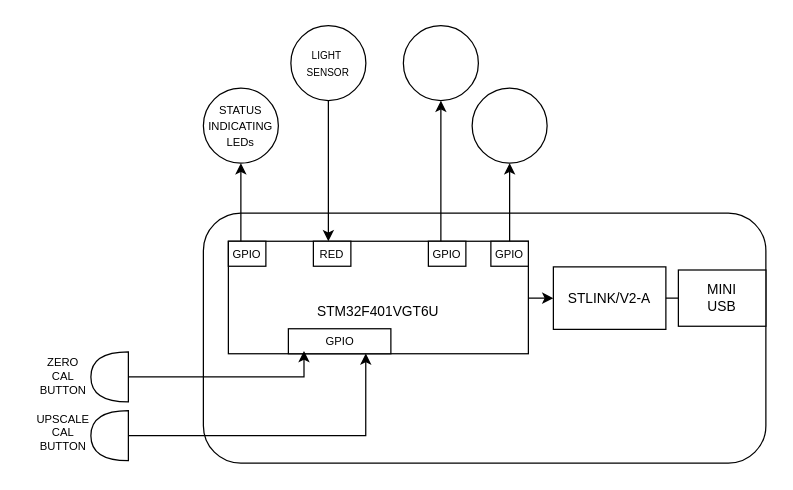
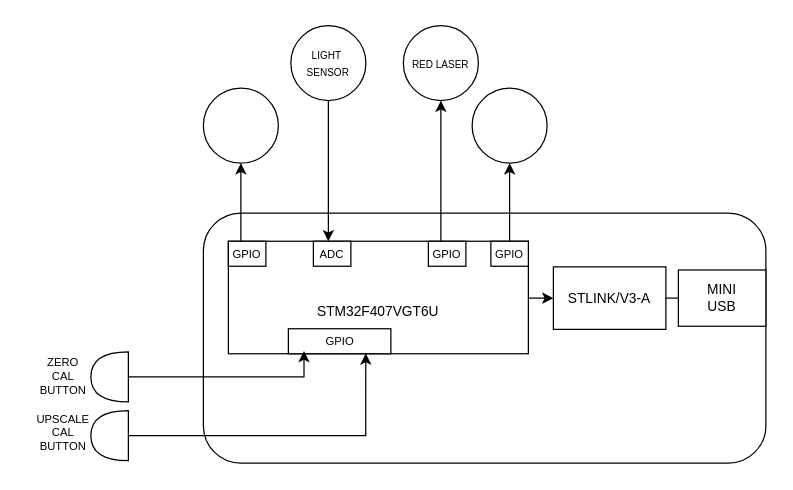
node "RED LASER": added
node "STATUS INDICATING LEDs": removed
node "RED": label "RED" -> "ADC"
node "STLINK/V2-A": label "STLINK/V2-A" -> "STLINK/V3-A"
node "STM32F401VGT6U": label "STM32F401VGT6U" -> "STM32F407VGT6U"
